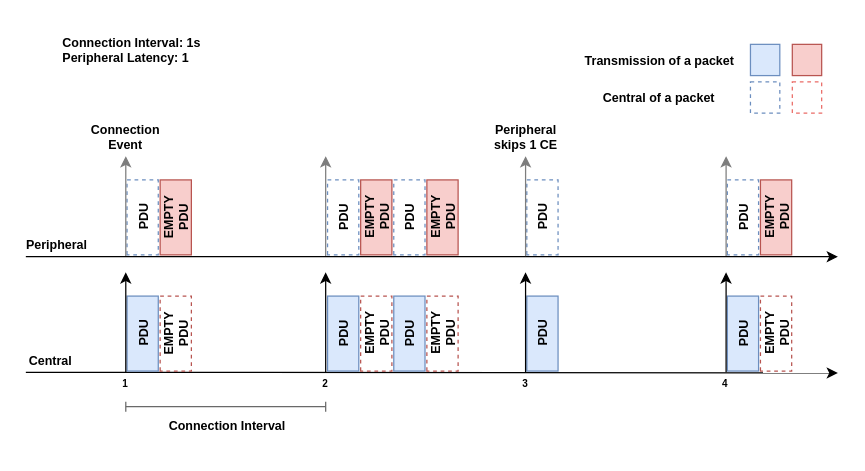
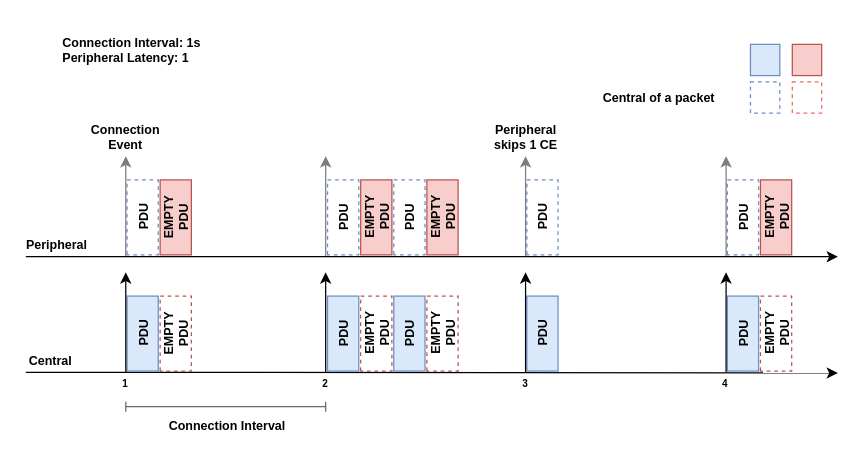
node "Transmission of a packet": removed
